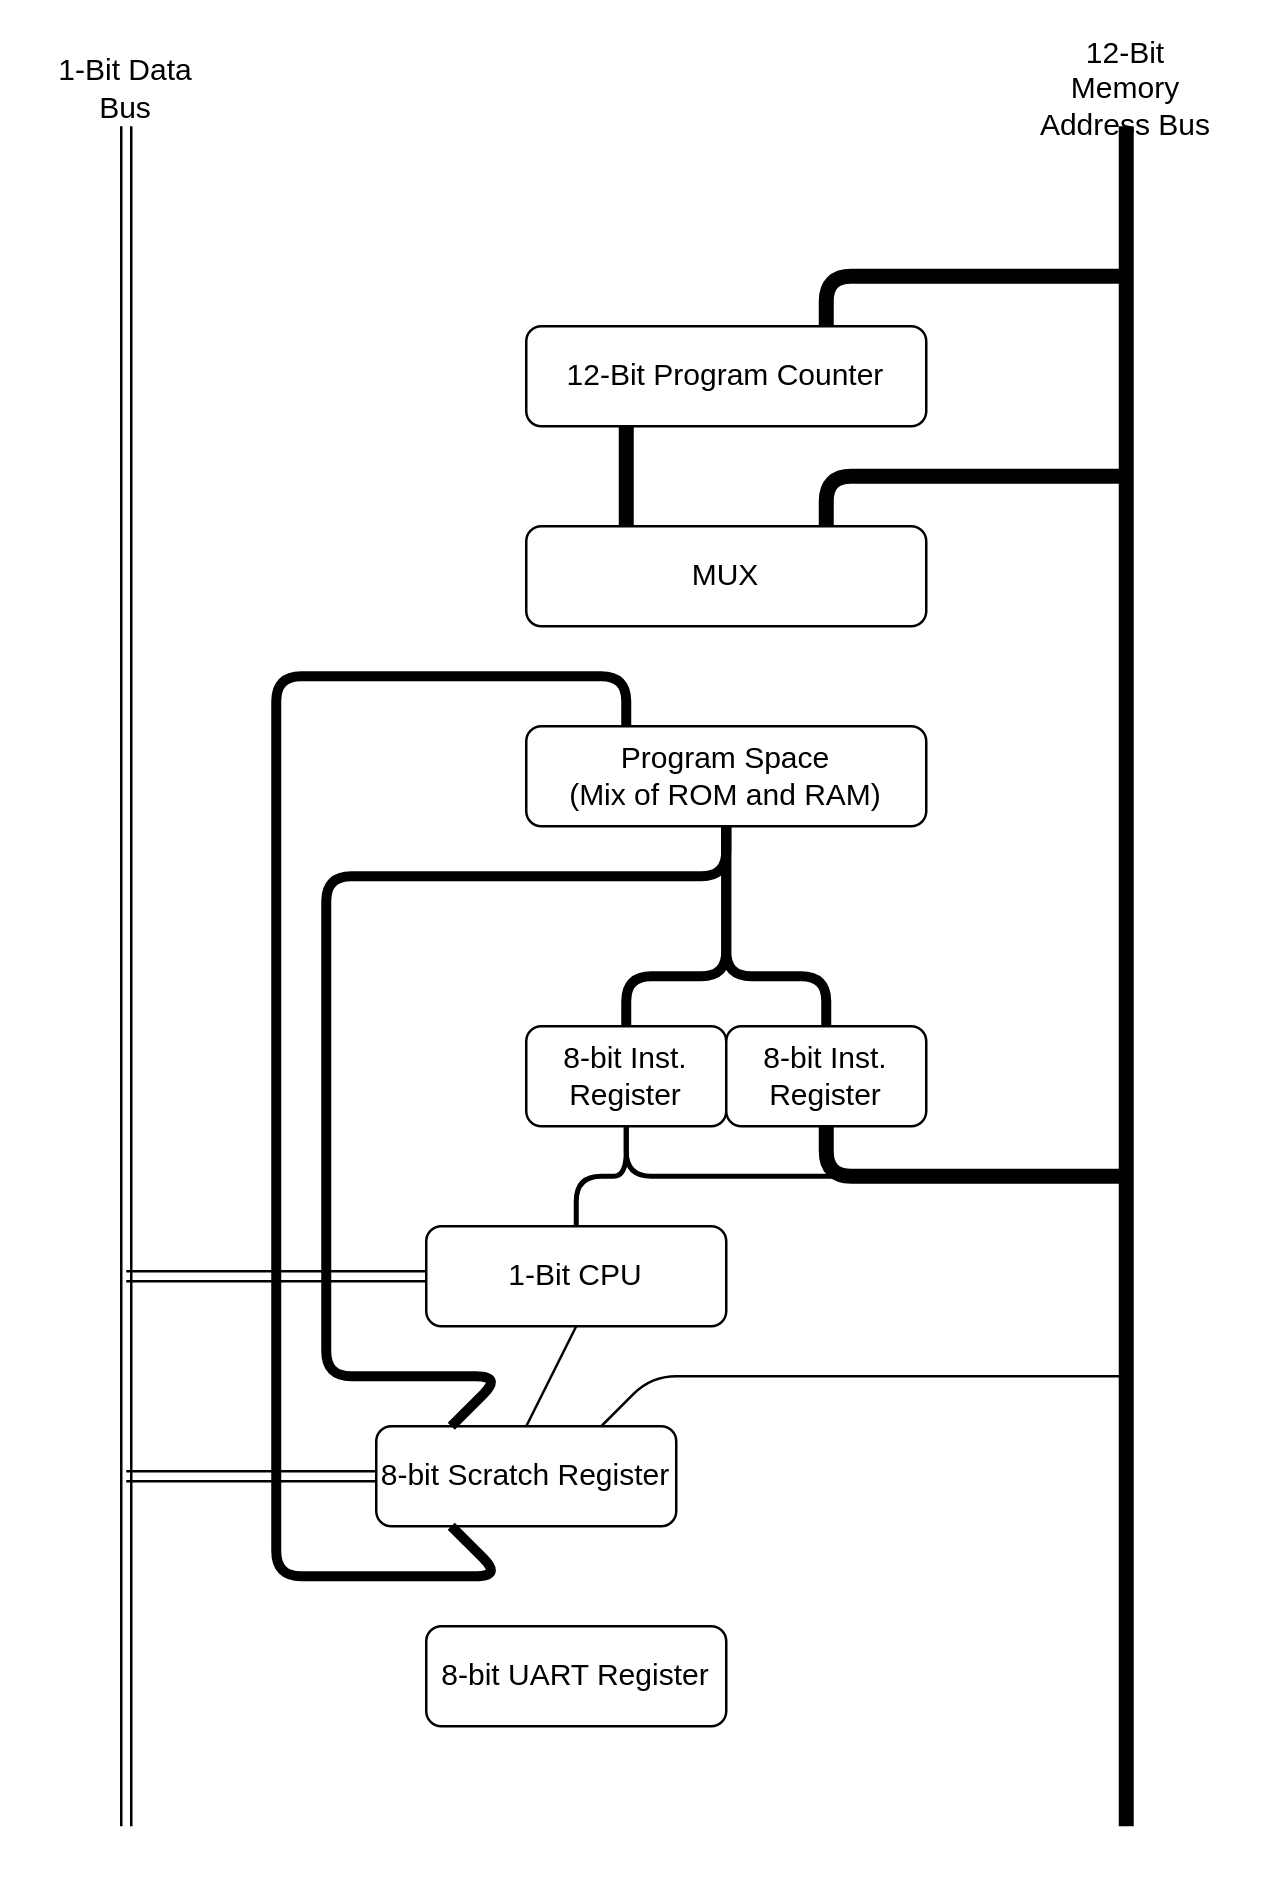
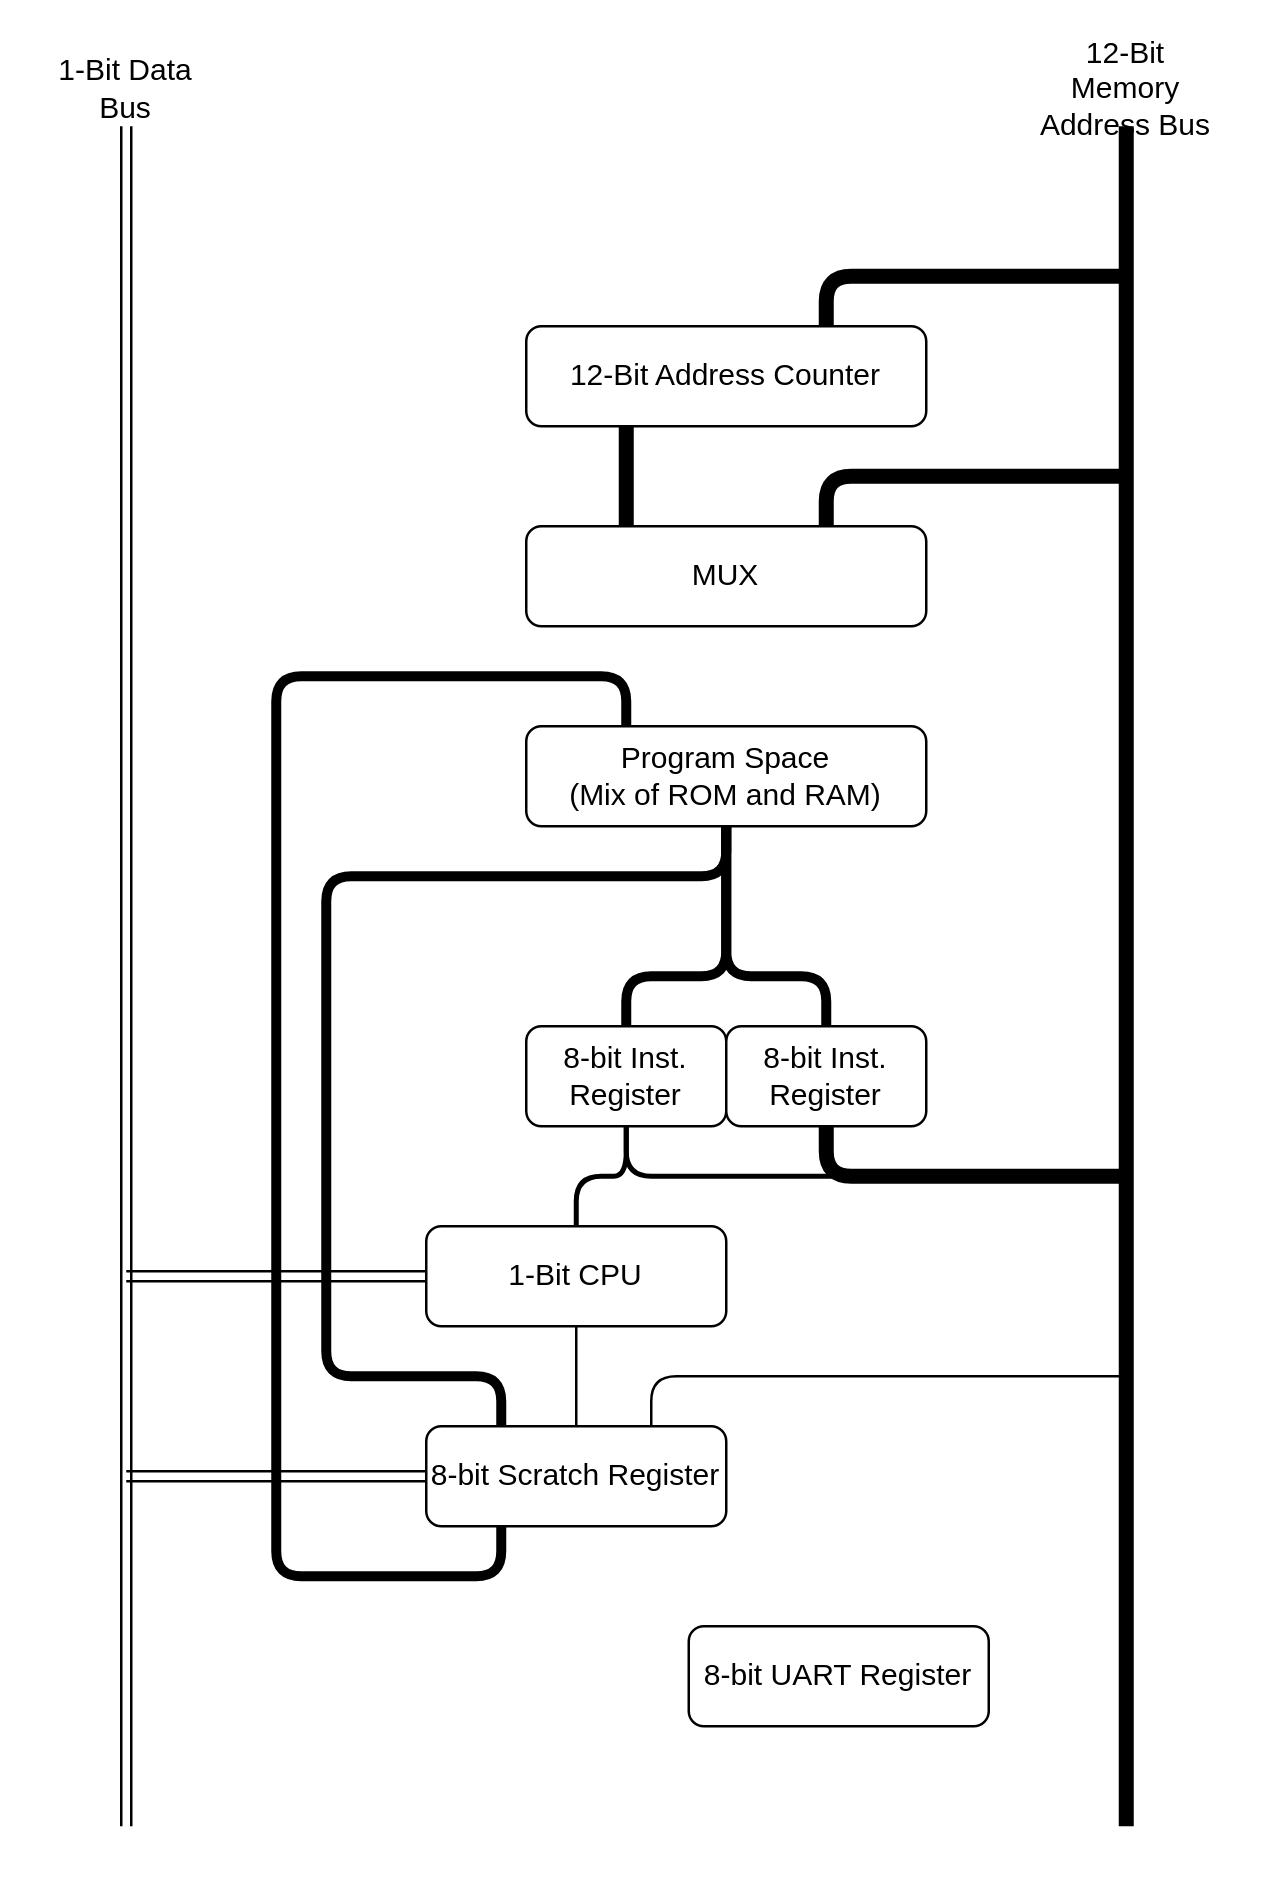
node "12-Bit Program Counter": label "12-Bit Program Counter" -> "12-Bit Address Counter"
node "8-bit Scratch Register": moved (526, 1476) -> (576, 1476)
node "8-bit UART Register": moved (576, 1676) -> (839, 1676)
